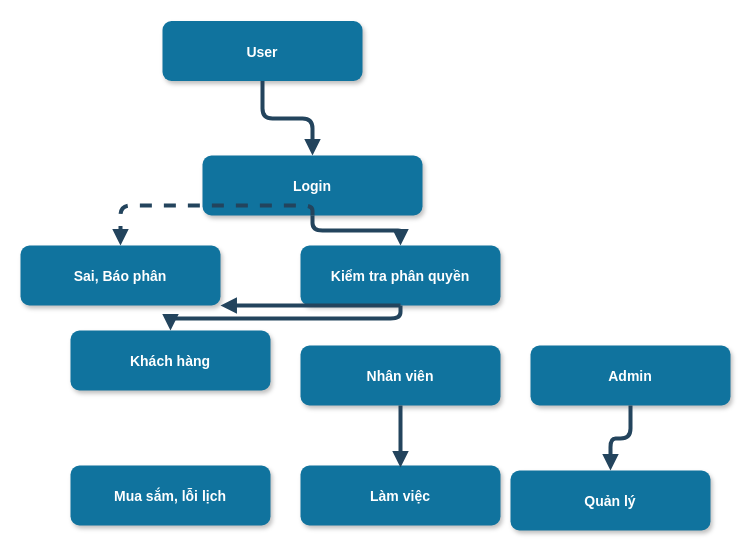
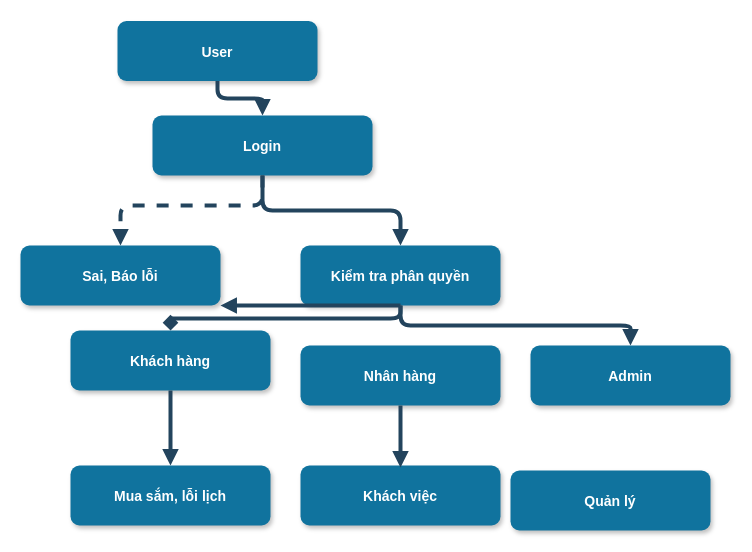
node "User": moved (263, 51) -> (218, 51)
node "Login": moved (313, 186) -> (263, 146)
node "Sai, Báo phân": label "Sai, Báo phân" -> "Sai, Báo lỗi"
edge "Kiểm tra phân quyền" -> "Khách hàng": arrowhead block -> diamond
edge "Kiểm tra phân quyền" -> "Admin": added
node "Nhân viên": label "Nhân viên" -> "Nhân hàng"
edge "Khách hàng" -> "Mua sắm, lỗi lịch": added
edge "Admin" -> "Quản lý": removed
node "Làm việc": label "Làm việc" -> "Khách việc"
